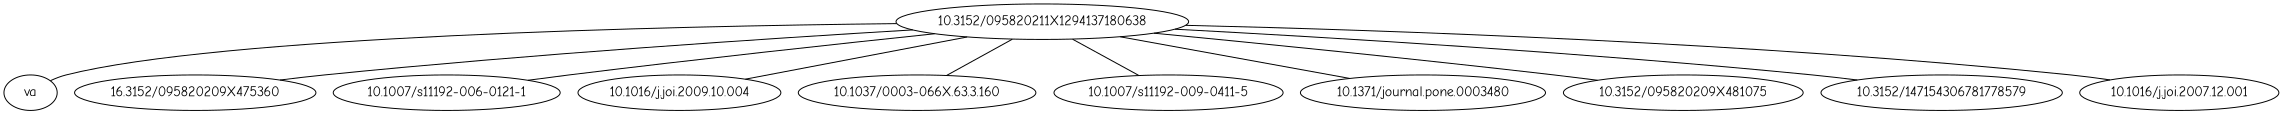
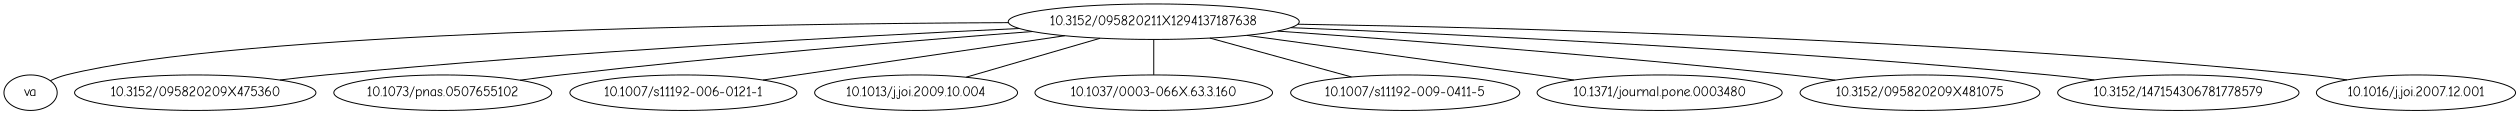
node "10.3152/095820211X1294137180638": label "10.3152/095820211X1294137180638" -> "10.3152/095820211X1294137187638"
node "16.3152/095820209X475360": label "16.3152/095820209X475360" -> "10.3152/095820209X475360"
node "10.1073/pnas.0507655102": added
node "10.1016/j.joi.2009.10.004": label "10.1016/j.joi.2009.10.004" -> "10.1013/j.joi.2009.10.004"
